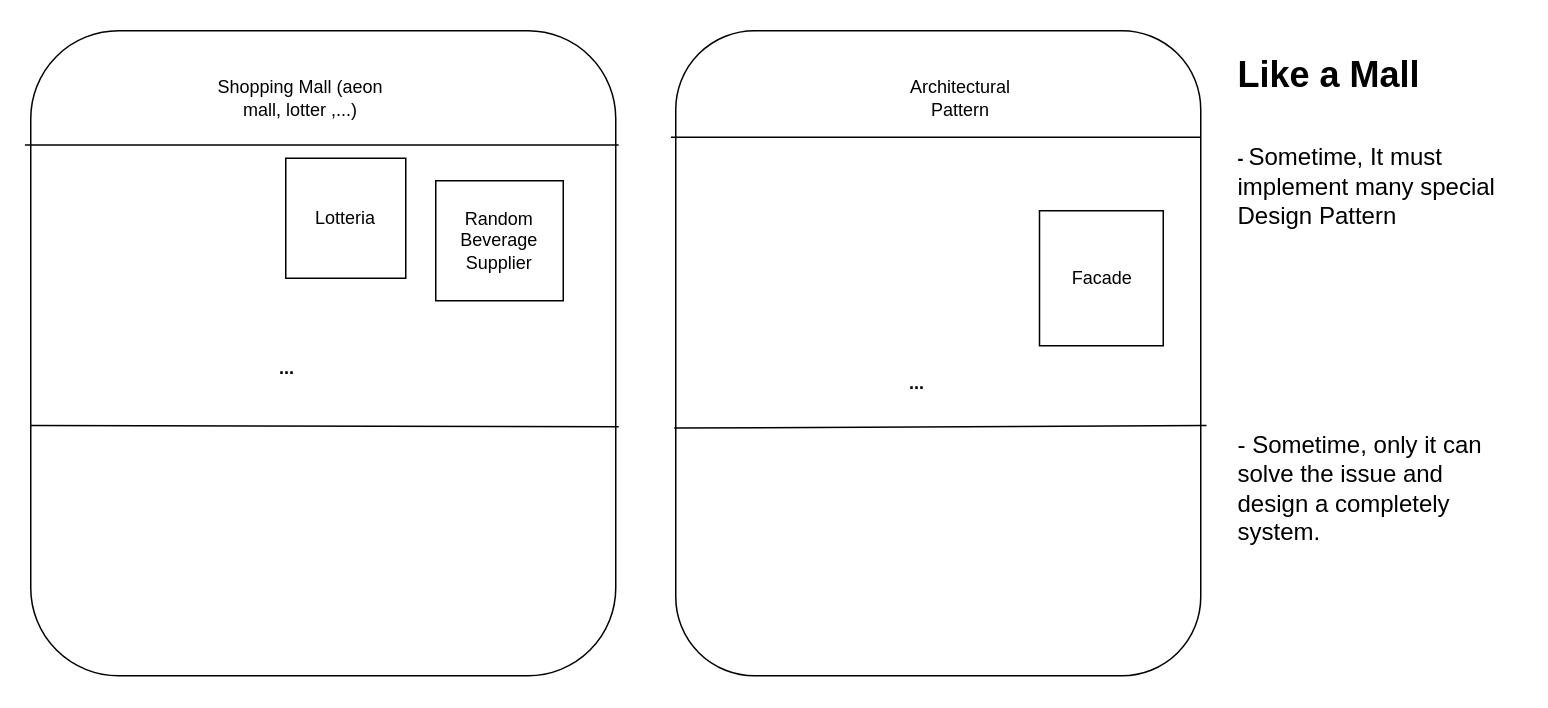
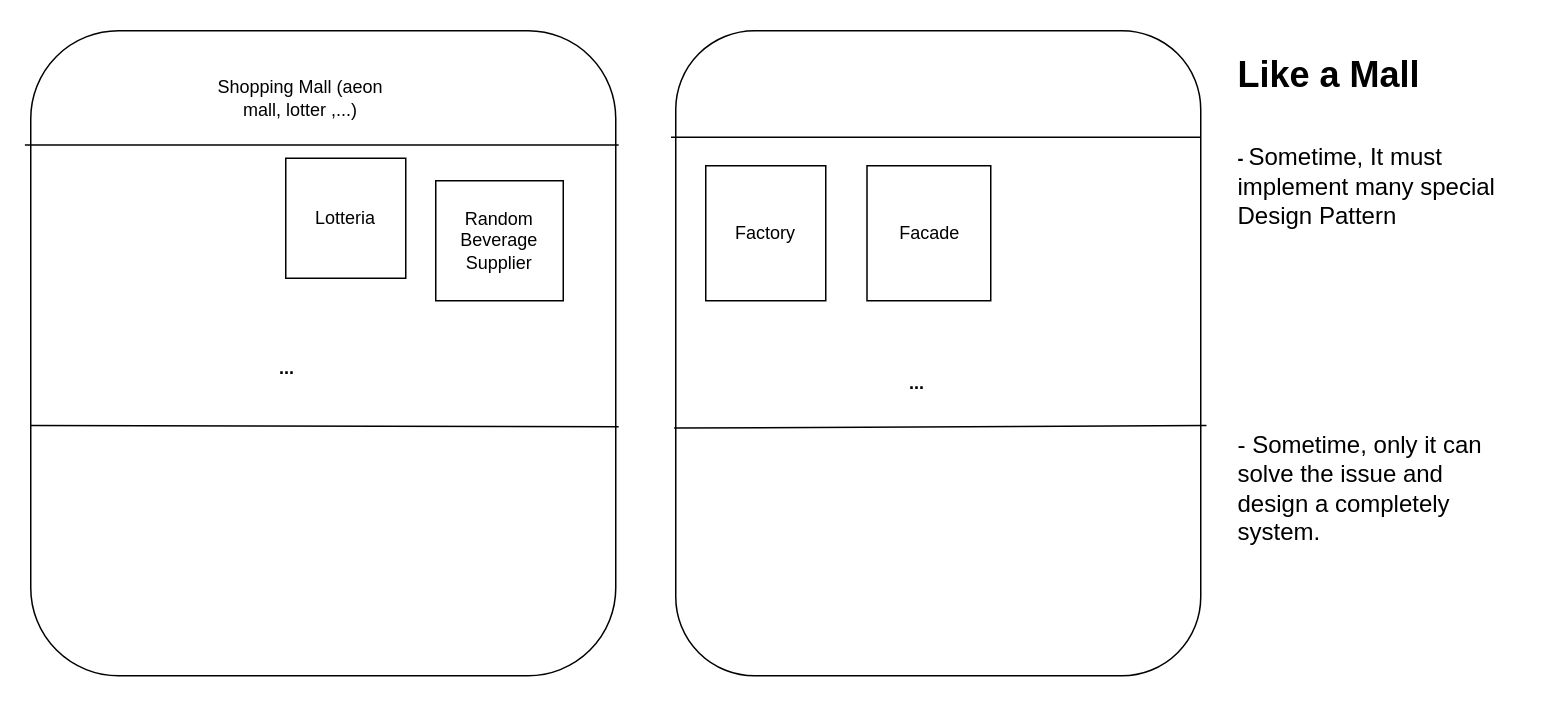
node "Architectural Pattern": removed
node "Factory": added
node "Facade": moved (1101, 278) -> (929, 233)
